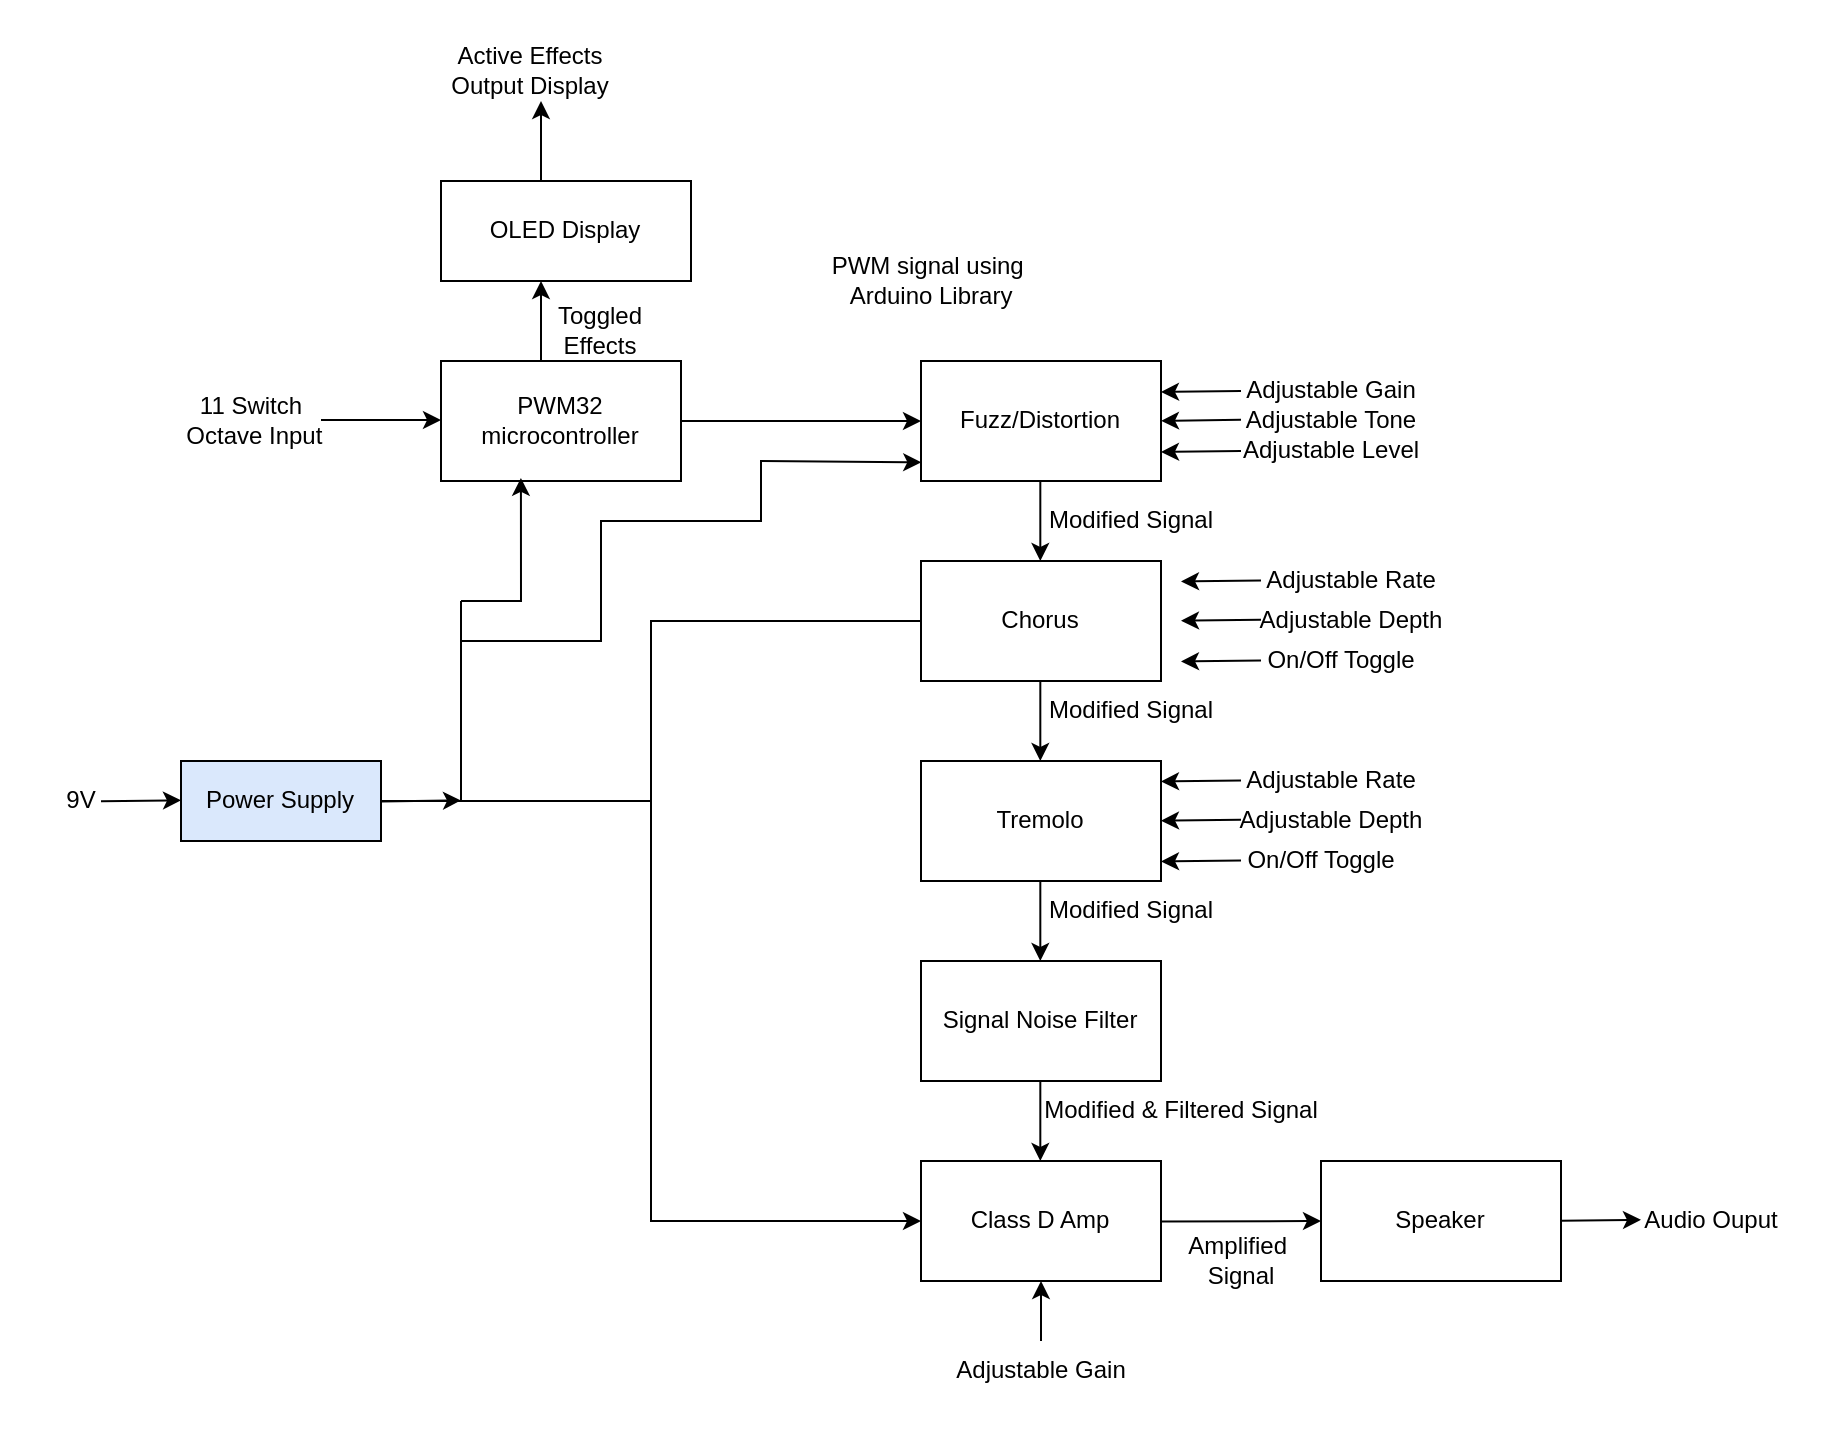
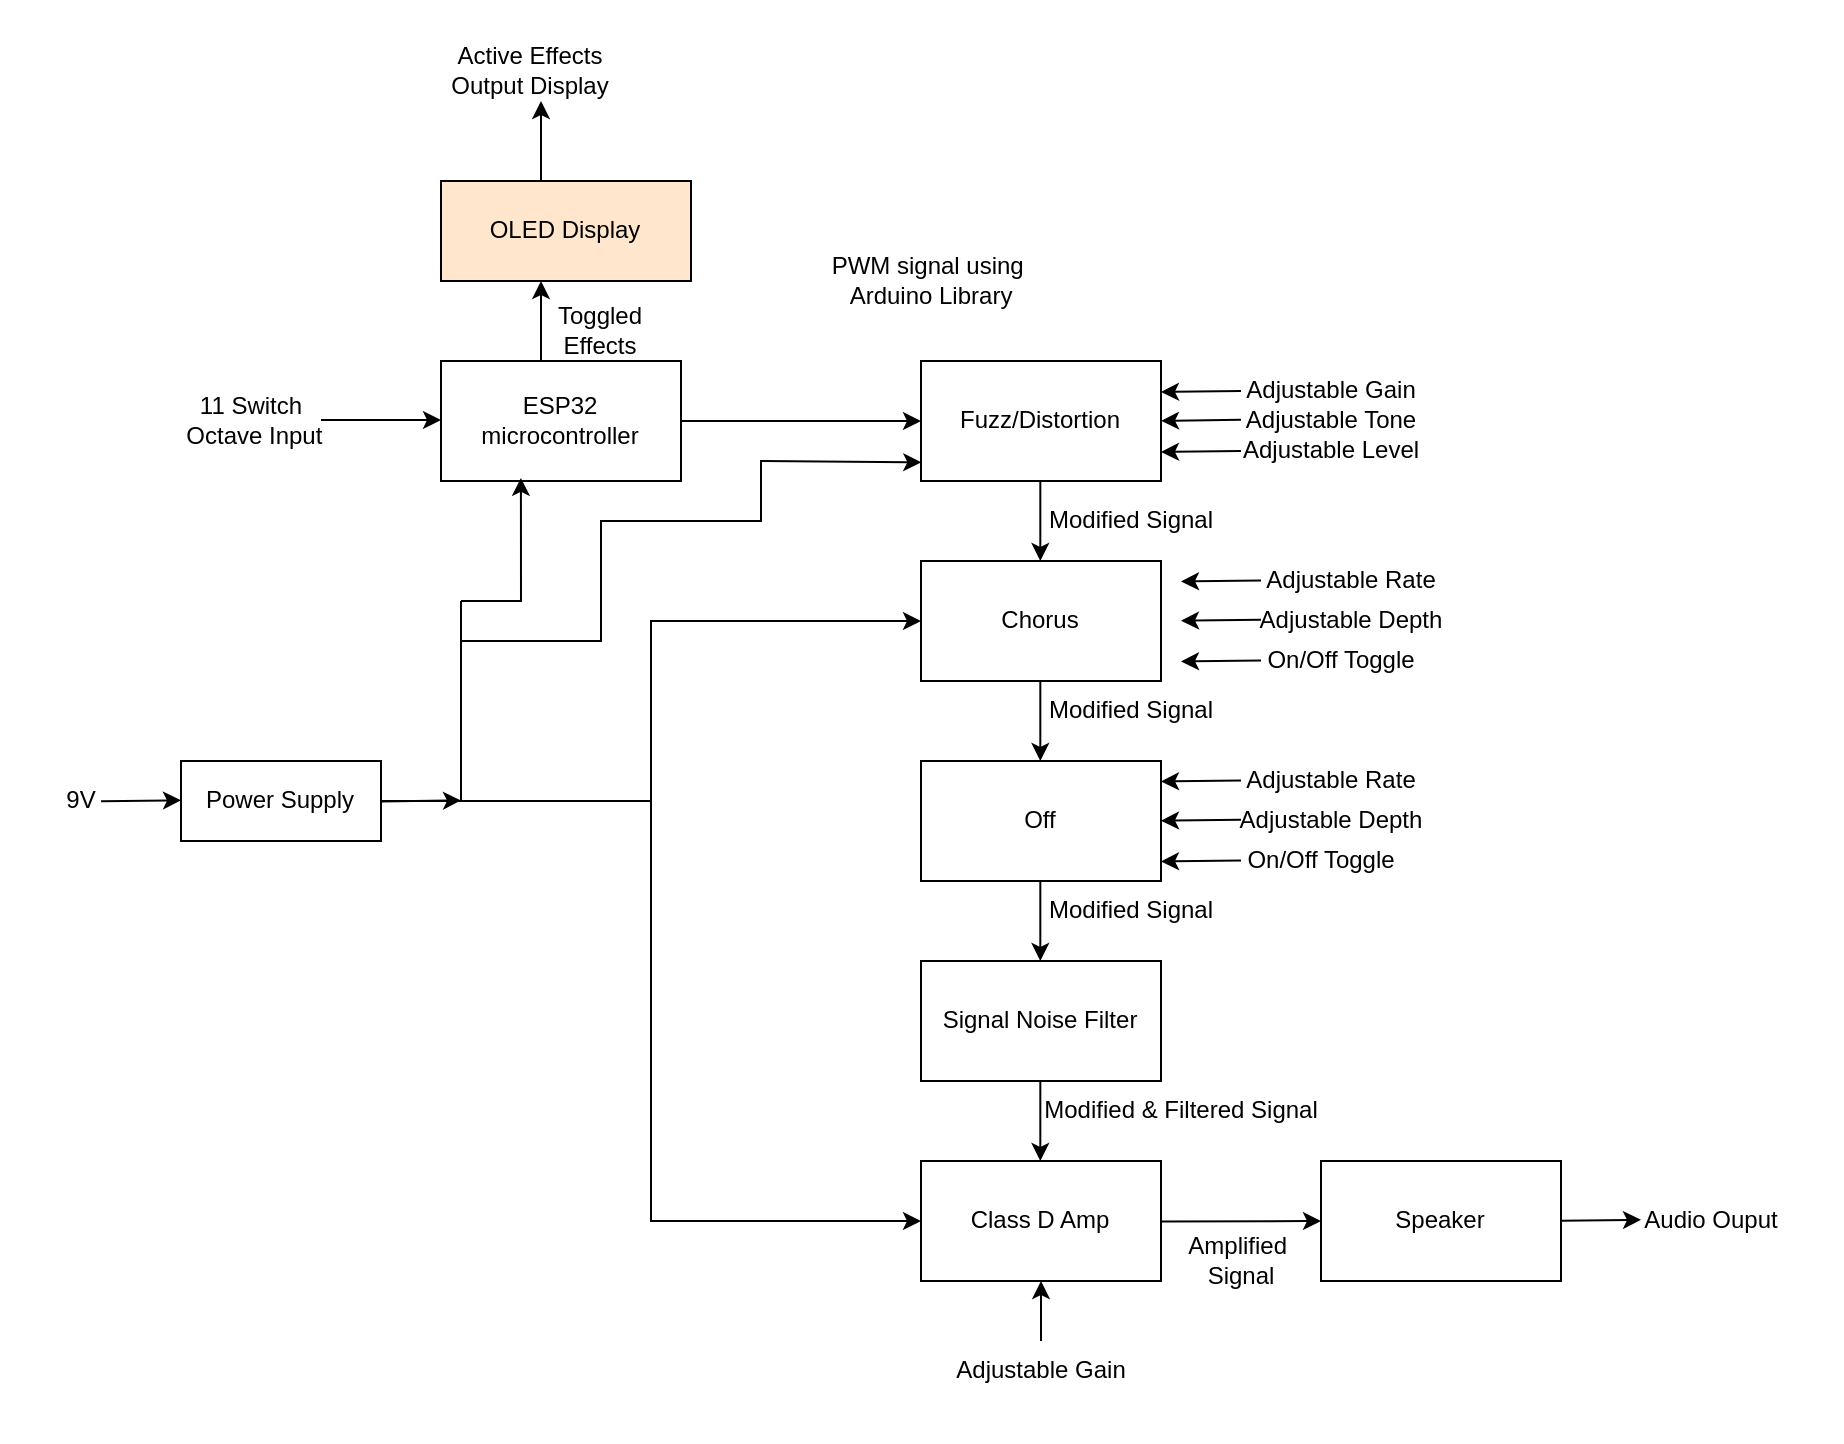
node "OLED Display": fillcolor #ffffff -> #ffe6cc
node "PWM32 microcontroller": label "PWM32 microcontroller" -> "ESP32 microcontroller"
edge "Chorus" -- "Power Supply": arrowhead none -> classic
node "Power Supply": fillcolor #dae8fc -> #ffffff
node "Tremolo": label "Tremolo" -> "Off"
